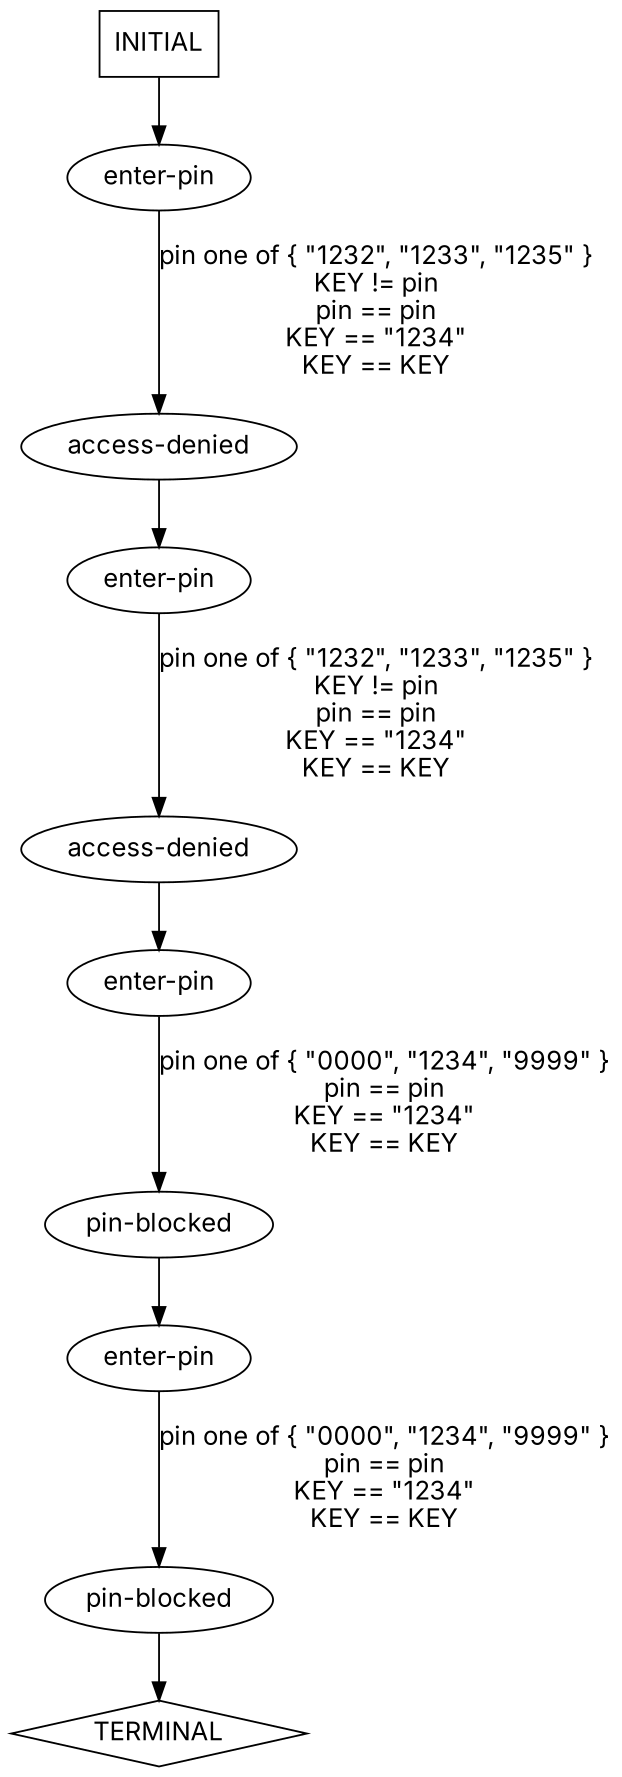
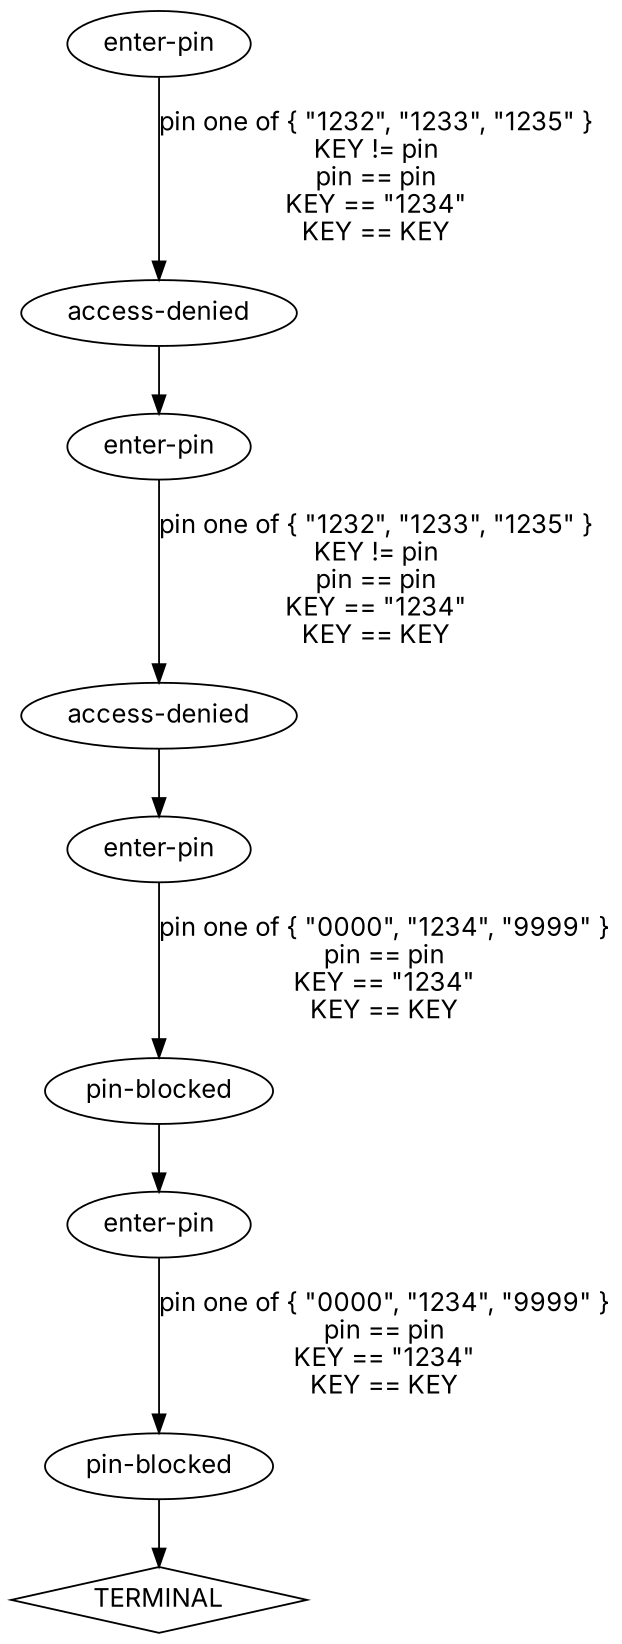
node "INITIAL": removed
